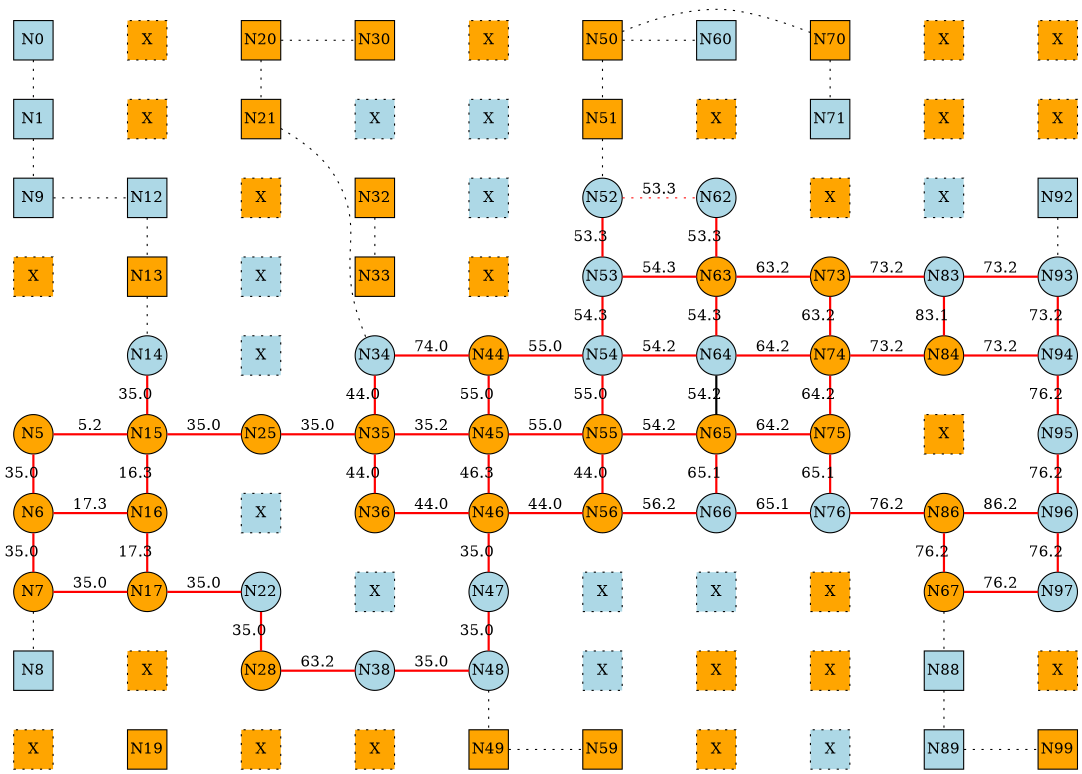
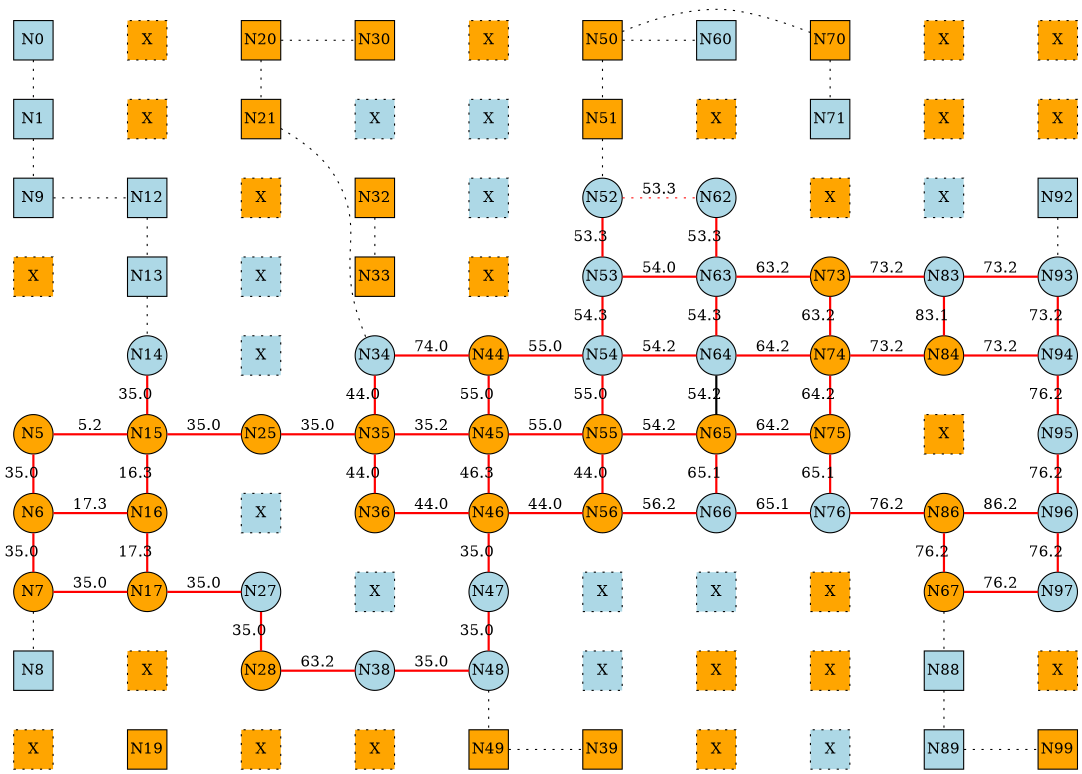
edge "N53" -- "N63": label "54.3" -> "54.0"
node "N13": fillcolor orange -> lightblue
node "N63": fillcolor orange -> lightblue
node "N22": label "N22" -> "N27"
node "N59": label "N59" -> "N39"
